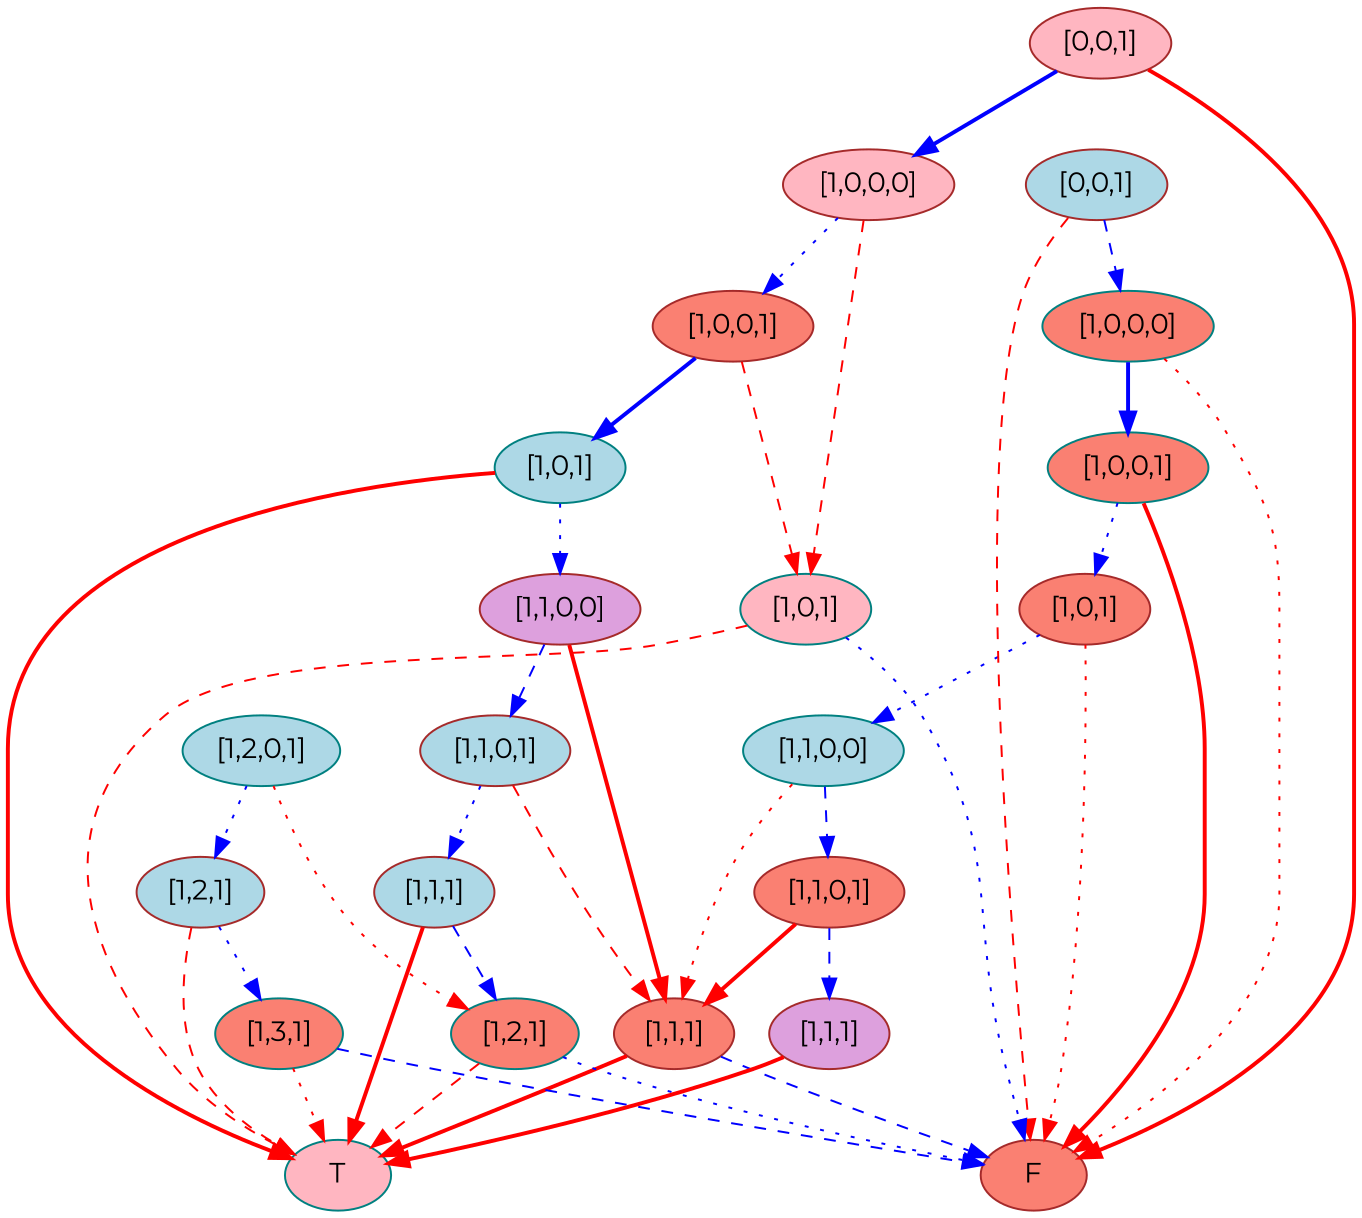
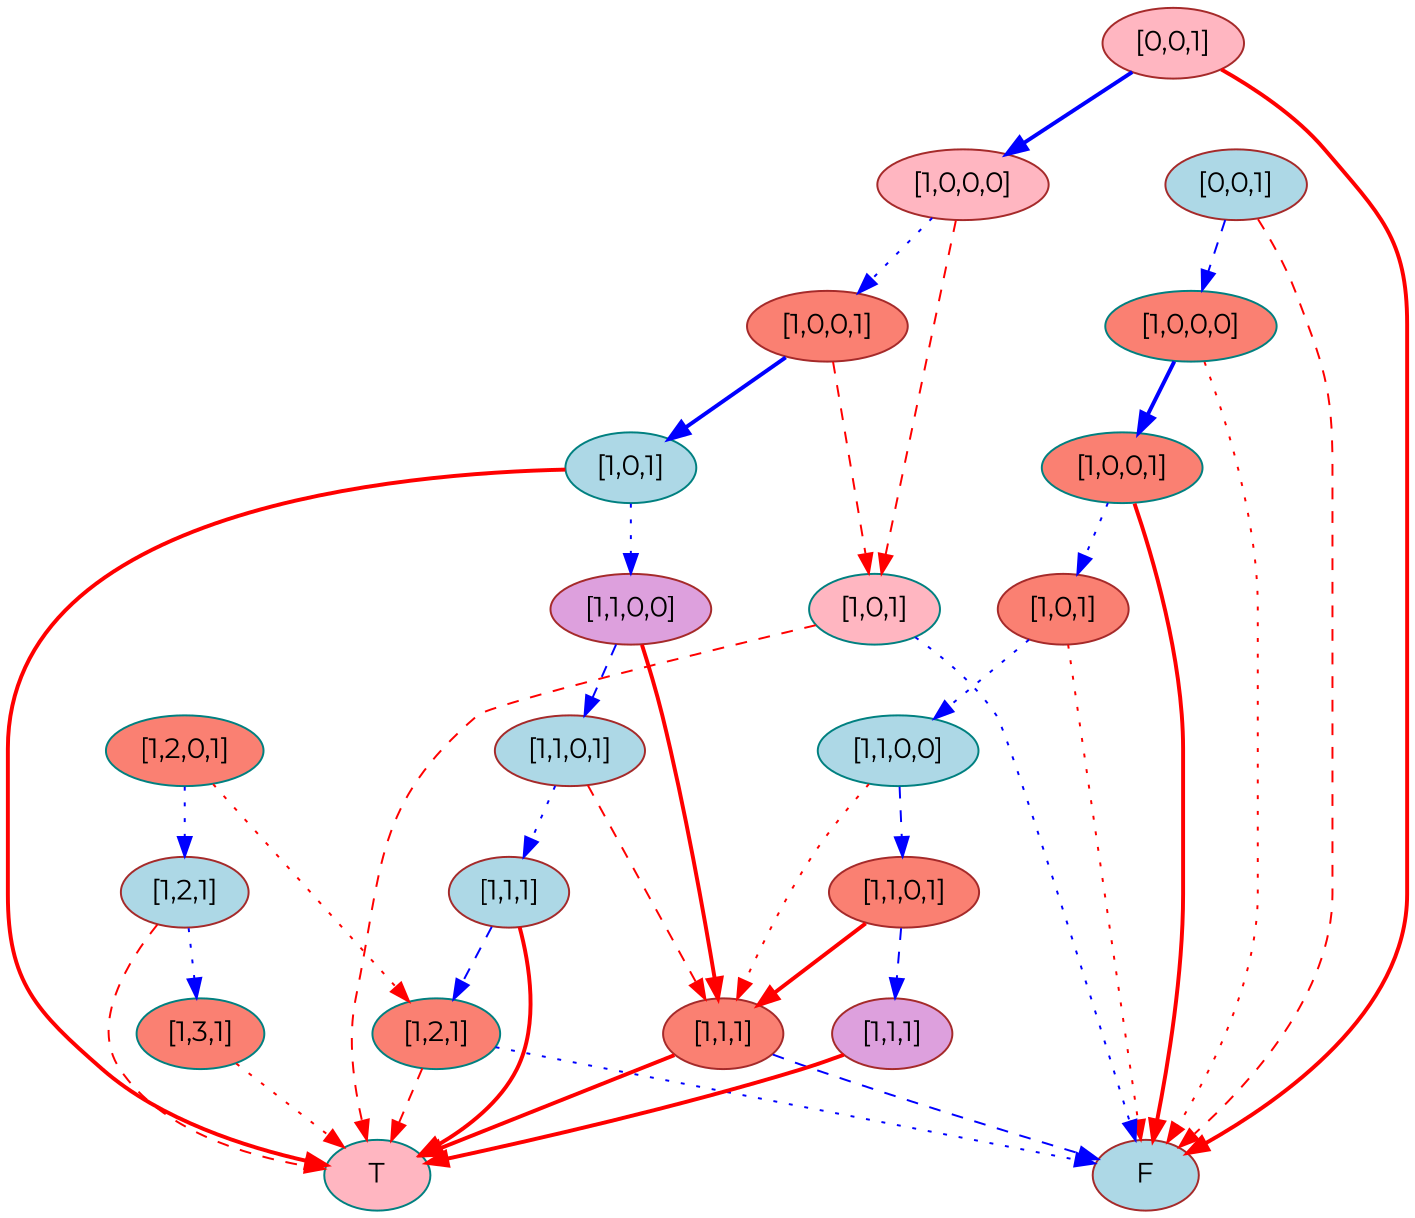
node "[1,2,0,1]": fillcolor lightblue -> salmon
edge "[1,3,1]" -> "F": removed
node "F": fillcolor salmon -> lightblue
